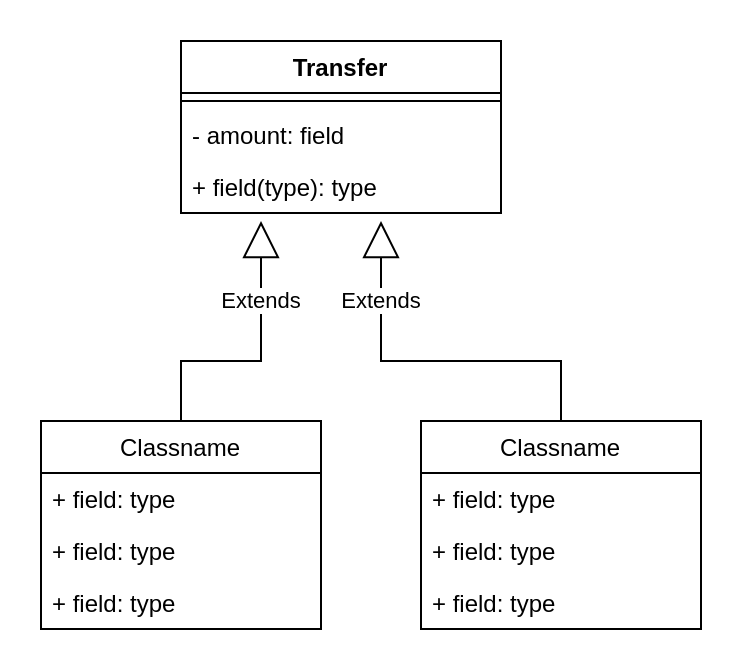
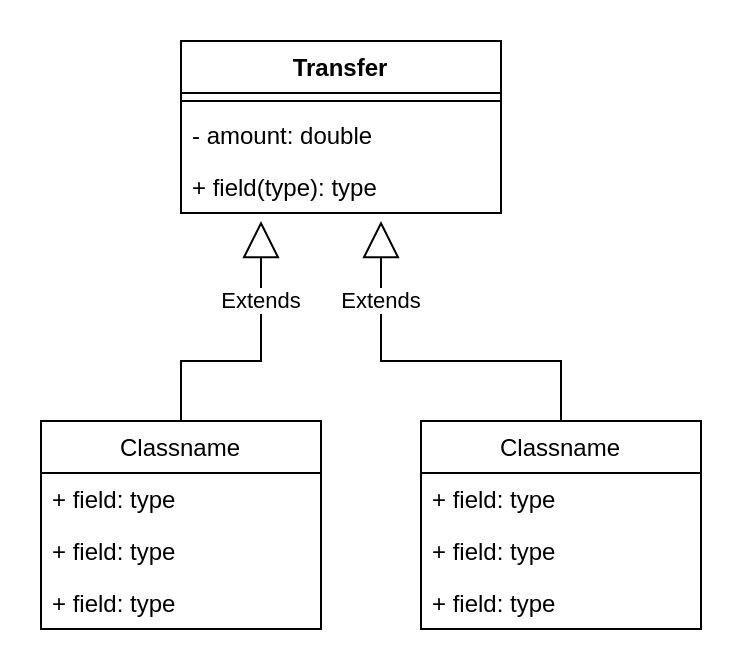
node "- amount: field": label "- amount: field" -> "- amount: double"
